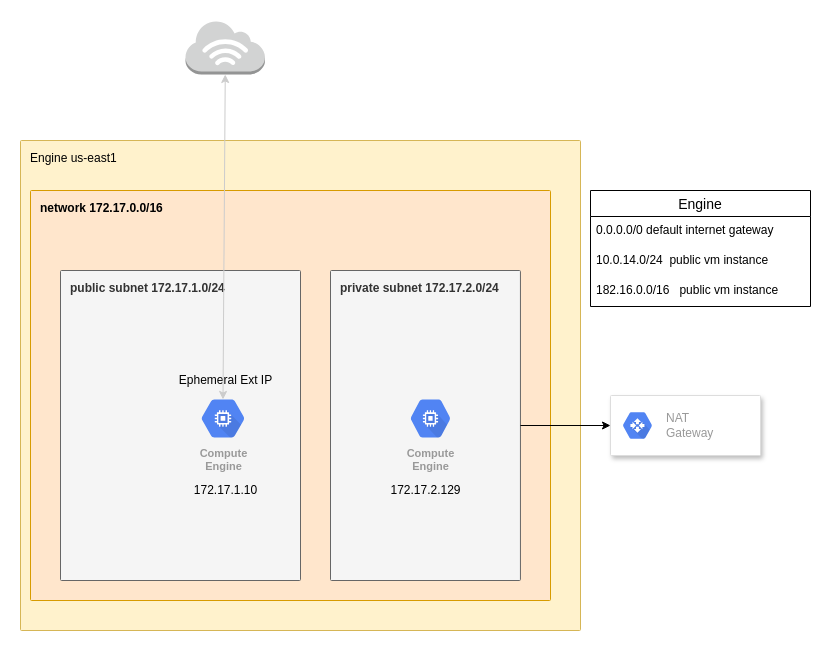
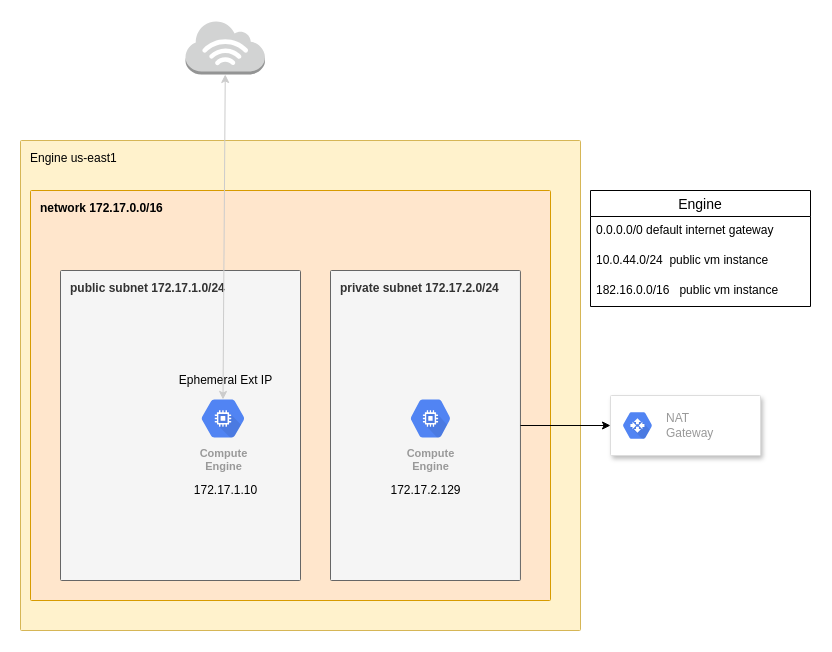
node "10.0.14.0/24 public vm instance": label "10.0.14.0/24 public vm instance" -> "10.0.44.0/24 public vm instance"
